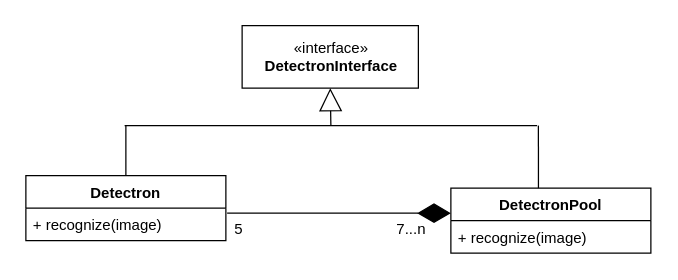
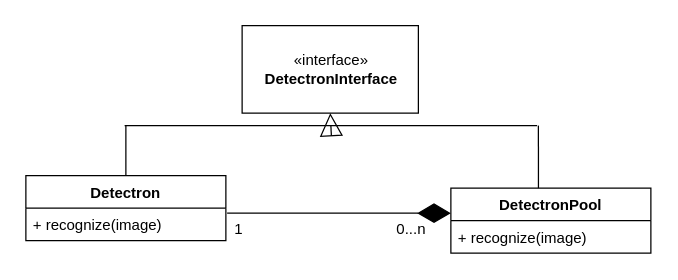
node "«interface» DetectronInterface": size 176x63 -> 176x88
node "5": label "5" -> "1"
node "7...n": label "7...n" -> "0...n"
